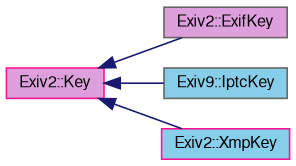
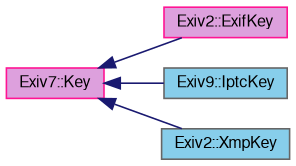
node "Exiv2::ExifKey": color gray40 -> deeppink
node "Exiv2::Key": label "Exiv2::Key" -> "Exiv7::Key"
node "Exiv2::XmpKey": color deeppink -> gray40
